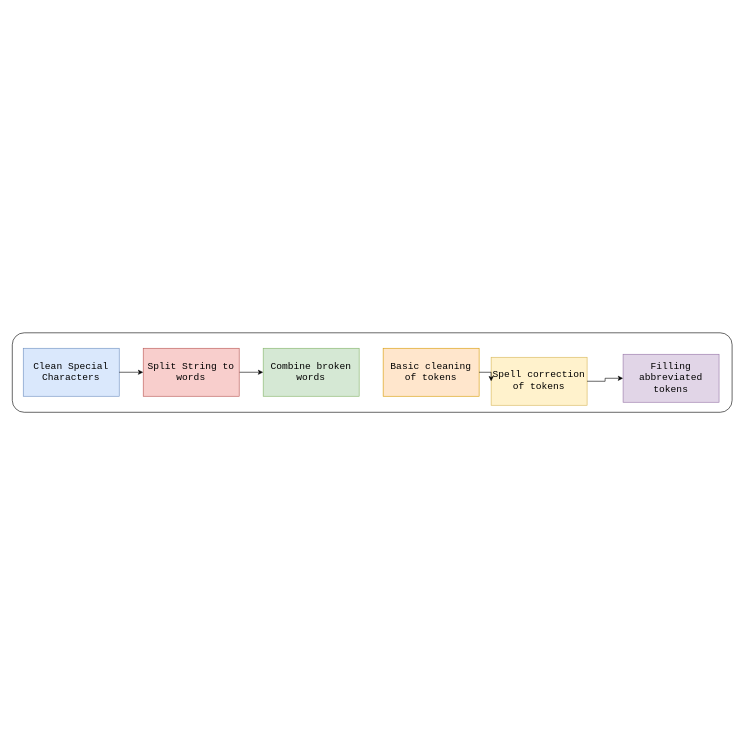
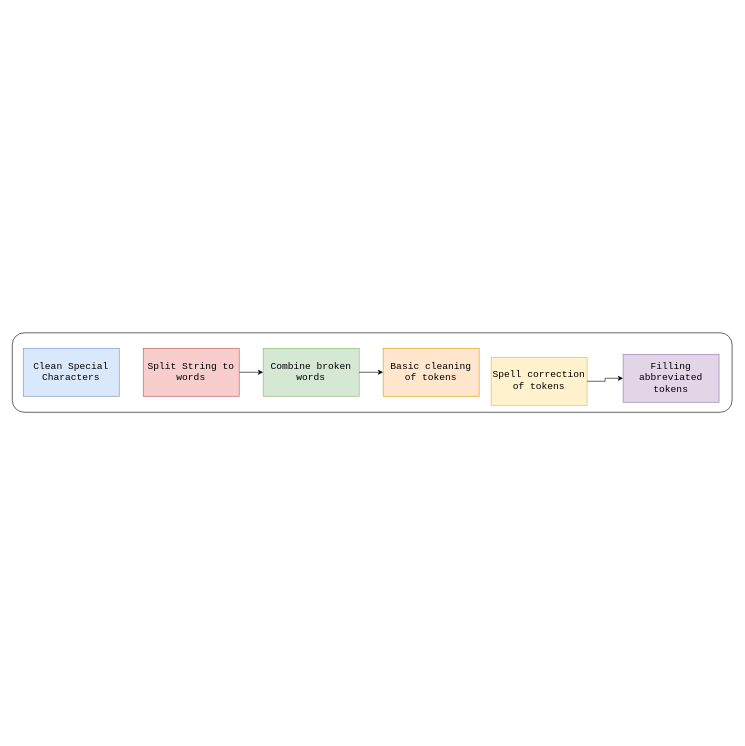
edge "Clean Special Characters" -> "Split String to words": removed
edge "Combine broken words" -> "Basic cleaning of tokens": added
edge "Basic cleaning of tokens" -> "Spell correction of tokens": removed
